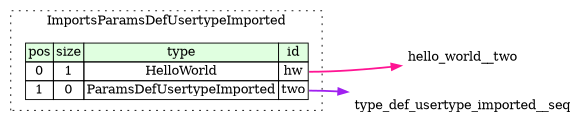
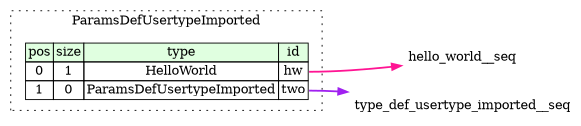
cluster "ImportsParamsDefUsertypeImported": label "ImportsParamsDefUsertypeImported" -> "ParamsDefUsertypeImported"
node "hello_world__two": label "hello_world__two" -> "hello_world__seq"
